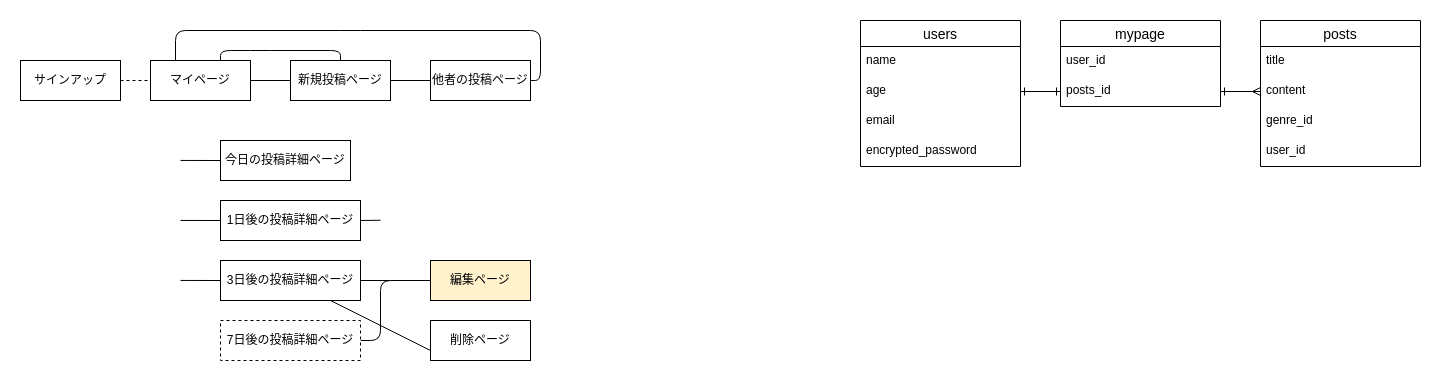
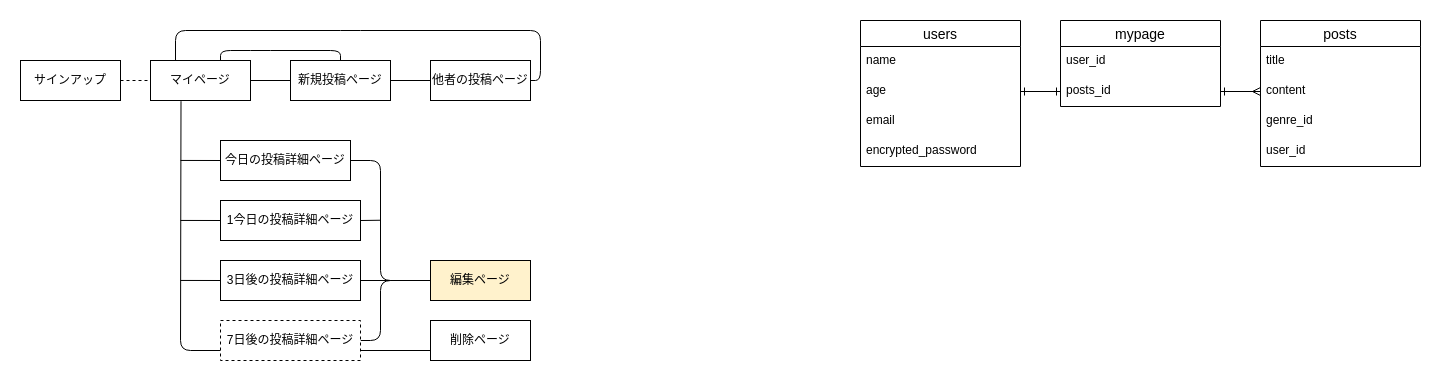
edge "今日の投稿詳細ページ" -- "編集ページ": added
node "1日後の投稿詳細ページ": label "1日後の投稿詳細ページ" -> "1今日の投稿詳細ページ"
edge "マイページ" -- "7日後の投稿詳細ページ": added
edge "3日後の投稿詳細ページ" -- "削除ページ": now "7日後の投稿詳細ページ" -- "削除ページ"
